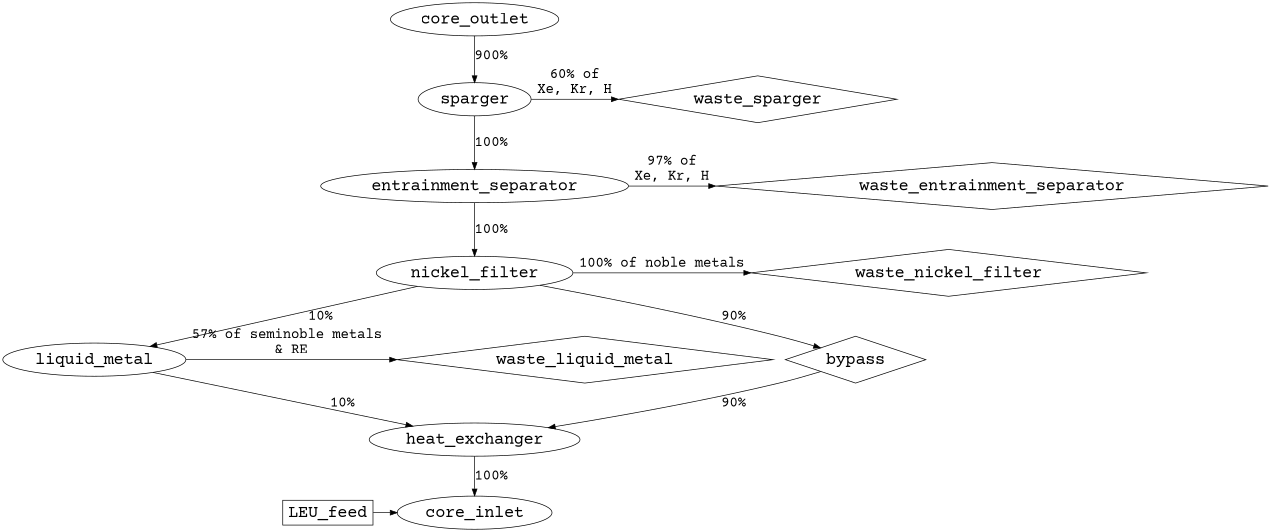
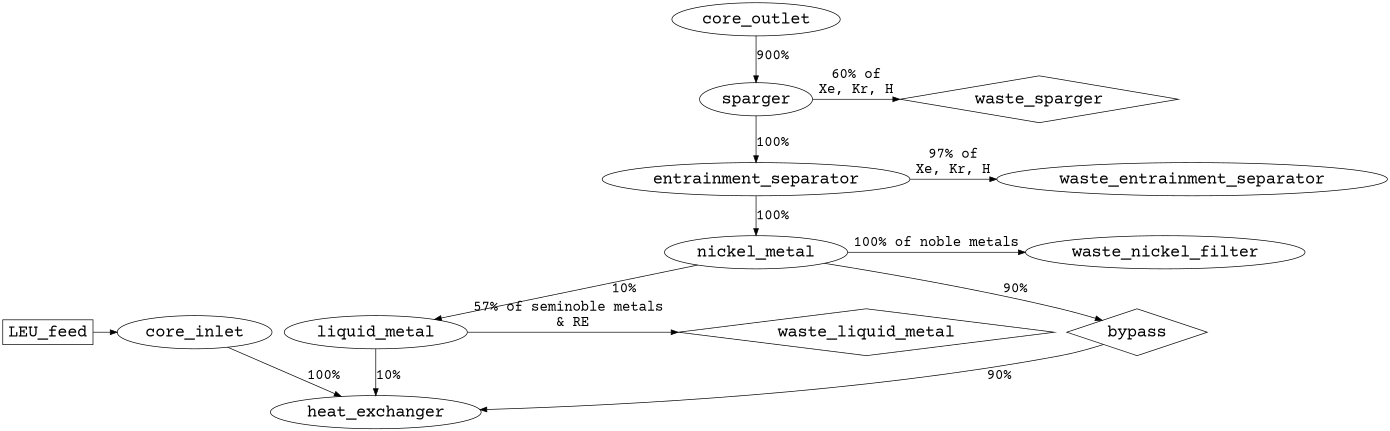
node "waste_entrainment_separator": shape diamond -> ellipse
node "nickel_filter": label "nickel_filter" -> "nickel_metal"
node "waste_nickel_filter": shape diamond -> ellipse
edge "heat_exchanger" -> "core_inlet": reversed
